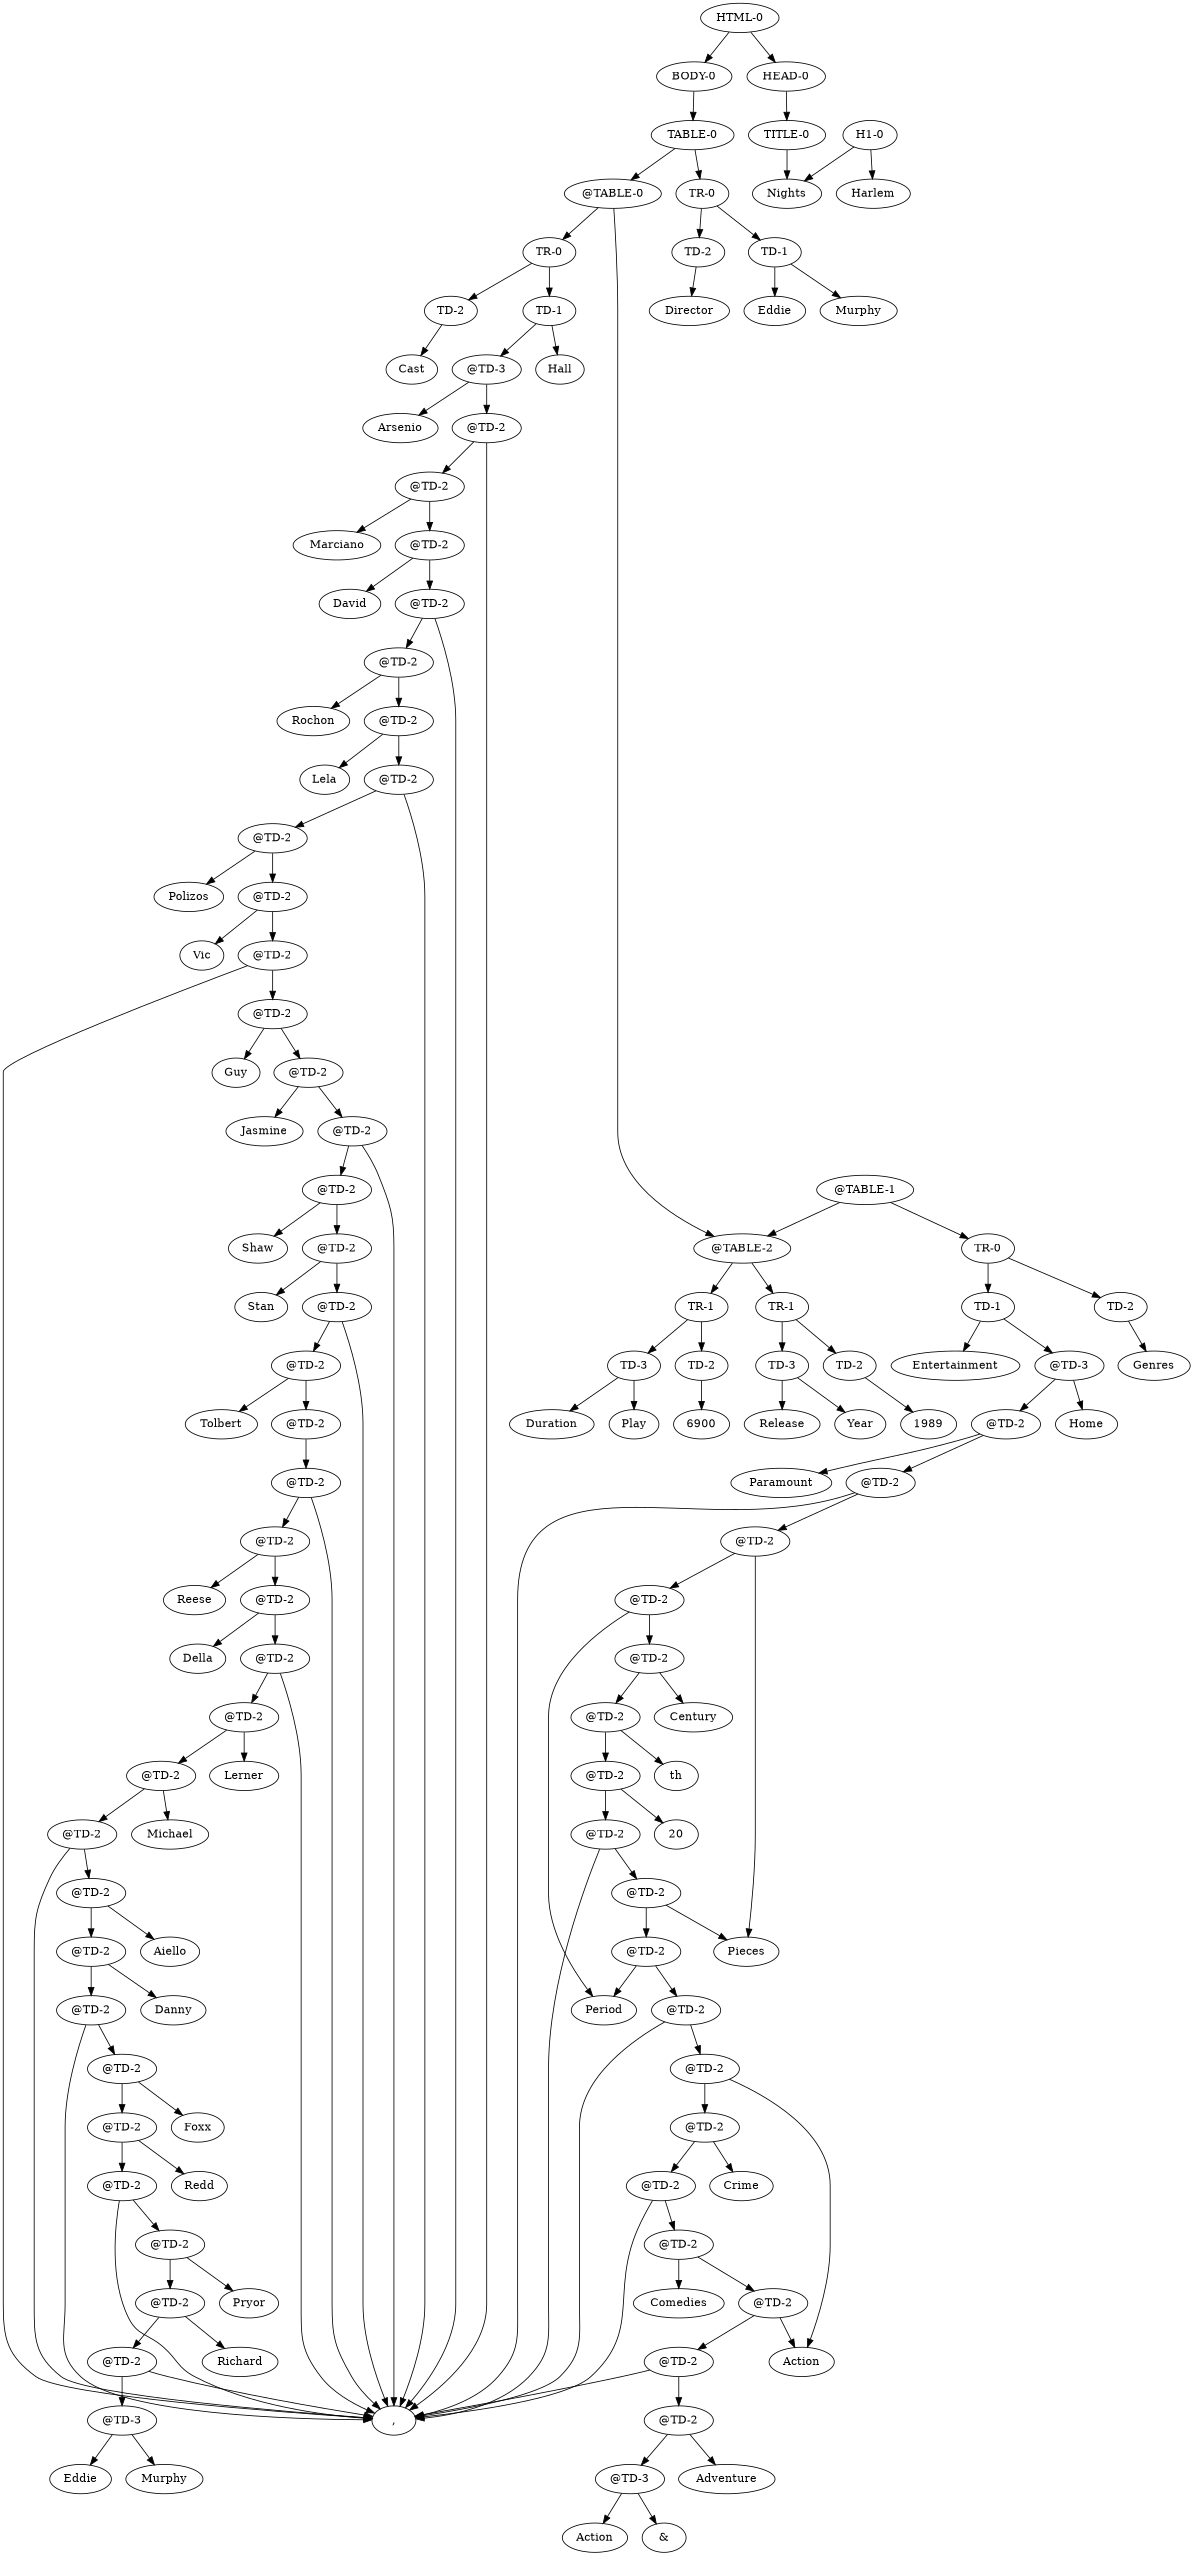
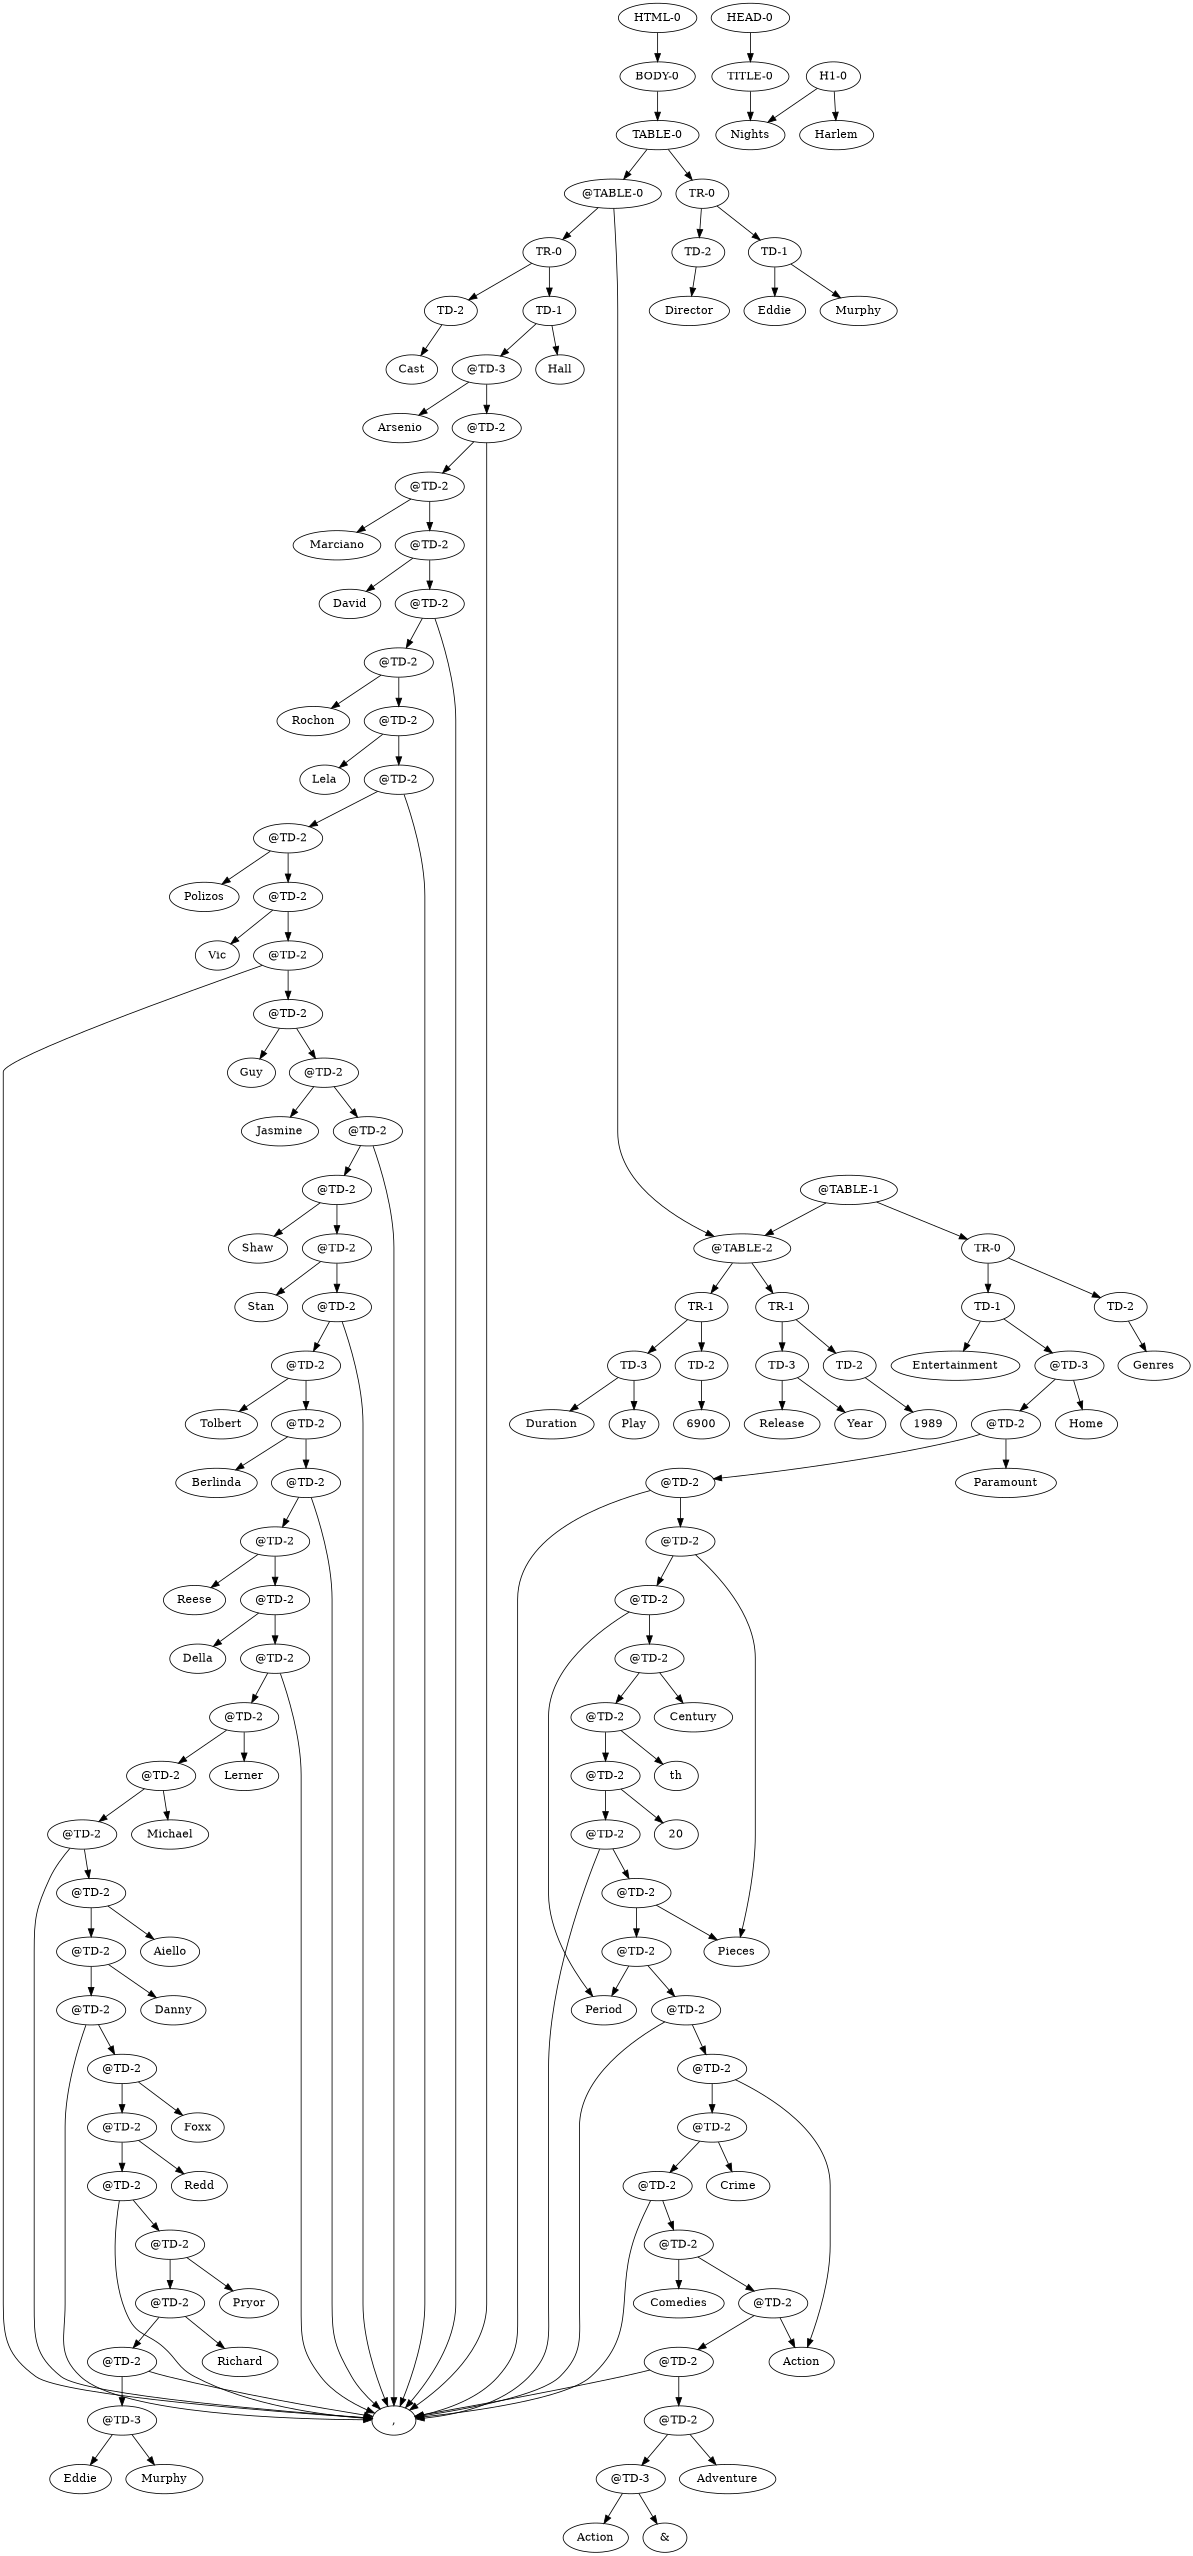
edge "HTML-0" -> "HEAD-0": removed
node "Berlinda": added
